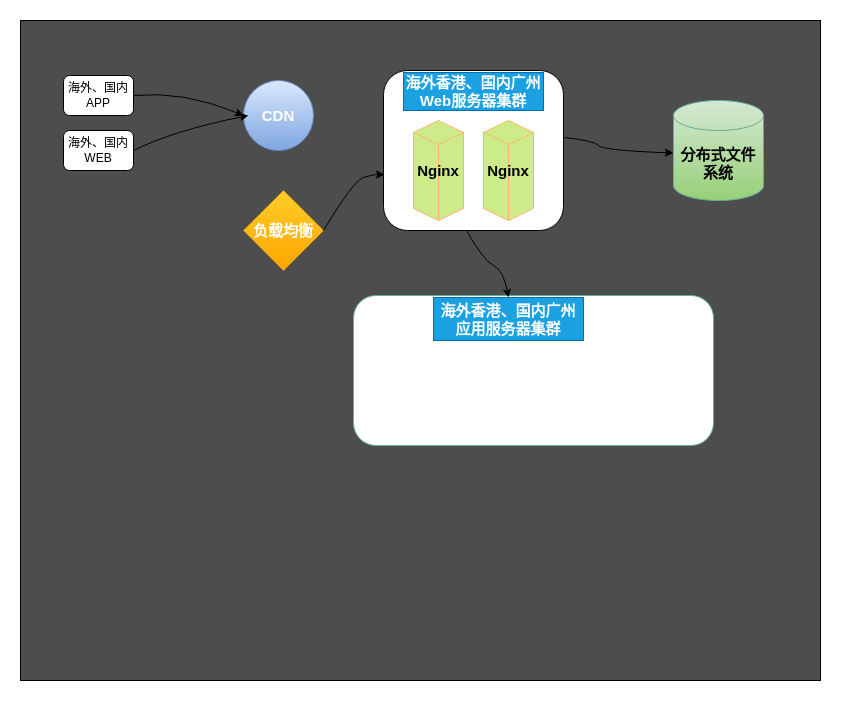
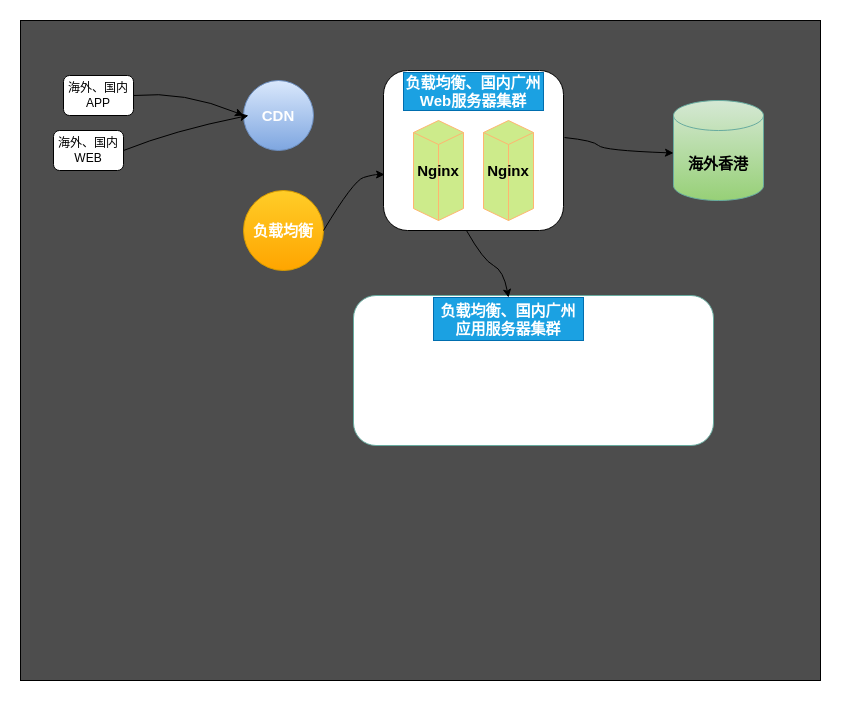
node "海外香港、国内广州Web服务器集群": label "海外香港、国内广州Web服务器集群" -> "负载均衡、国内广州Web服务器集群"
node "海外、国内WEB": moved (99, 151) -> (89, 151)
node "分布式文件系统": label "分布式文件系统" -> "海外香港"
node "负载均衡": shape diamond -> ellipse
node "海外香港、国内广州应用服务器集群": label "海外香港、国内广州应用服务器集群" -> "负载均衡、国内广州应用服务器集群"
